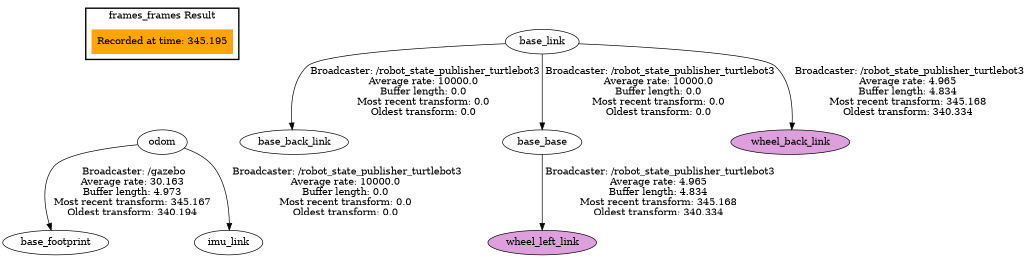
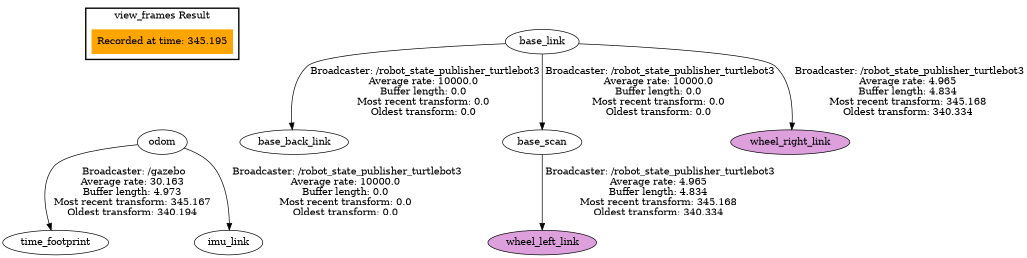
cluster "frames_frames Result": label "frames_frames Result" -> "view_frames Result"
node "base_base": label "base_base" -> "base_scan"
node "wheel_back_link": label "wheel_back_link" -> "wheel_right_link"
node "base_footprint": label "base_footprint" -> "time_footprint"
